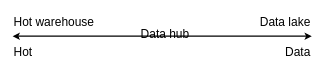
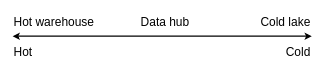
node "Data lake": label "Data lake" -> "Cold lake"
node "Data hub": moved (165, 33) -> (165, 21)
node "Data": label "Data" -> "Cold"
